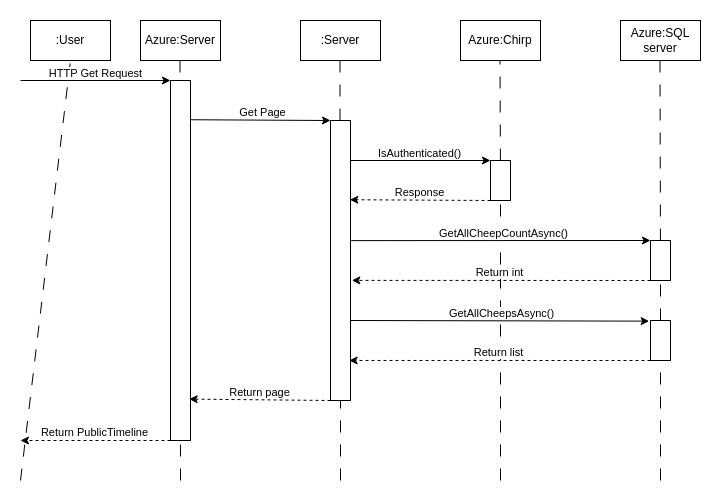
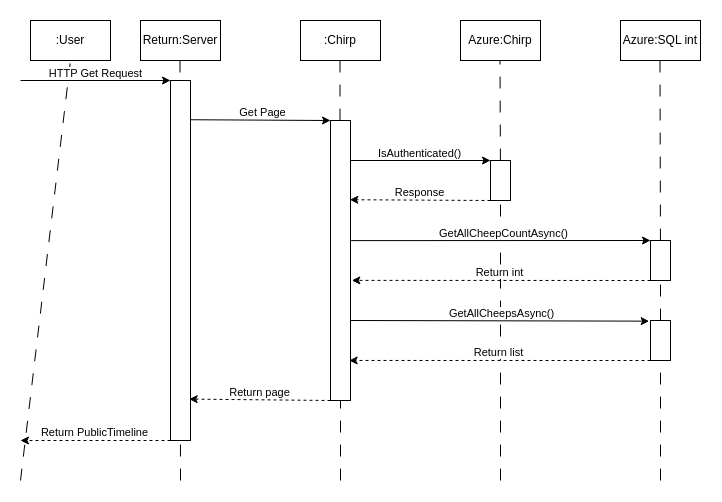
node "Azure:Server": label "Azure:Server" -> "Return:Server"
node ":Server": label ":Server" -> ":Chirp"
node "Azure:SQL server": label "Azure:SQL server" -> "Azure:SQL int"
